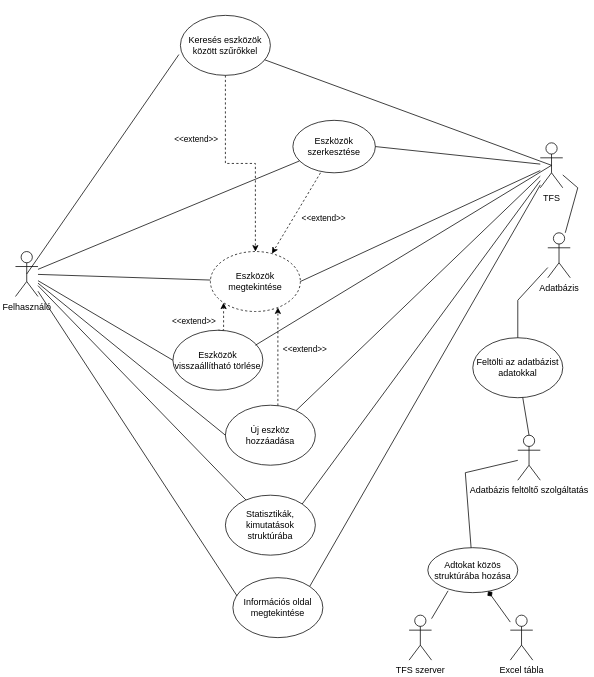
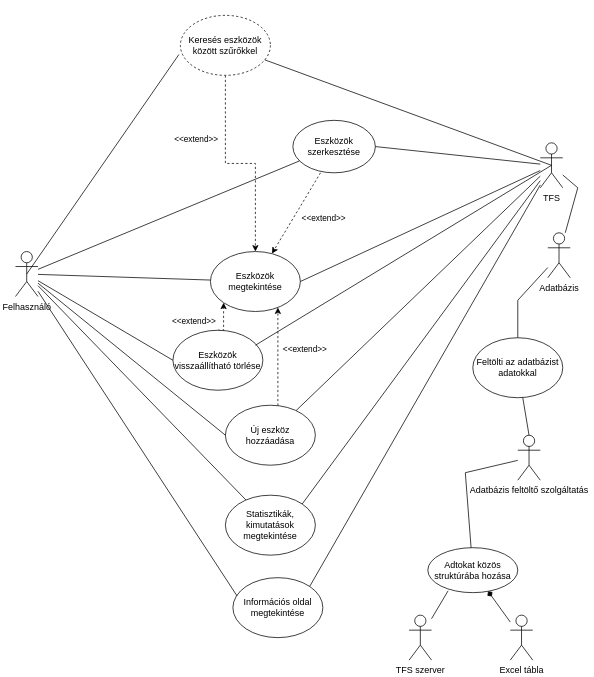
node "Keresés eszközök között szűrőkkel": style solid -> dashed
node "Eszközök megtekintése": style dashed -> solid
node "Statisztikák, kimutatások struktúrába": label "Statisztikák, kimutatások struktúrába" -> "Statisztikák, kimutatások megtekintése"
